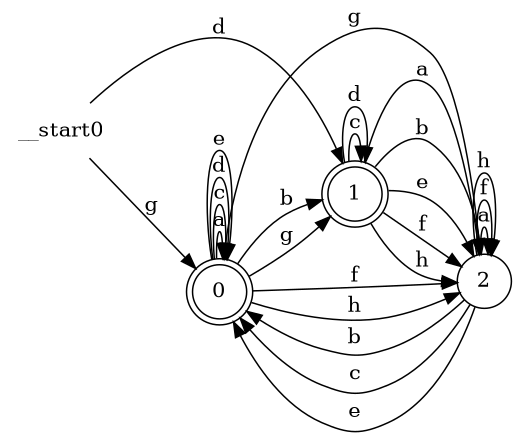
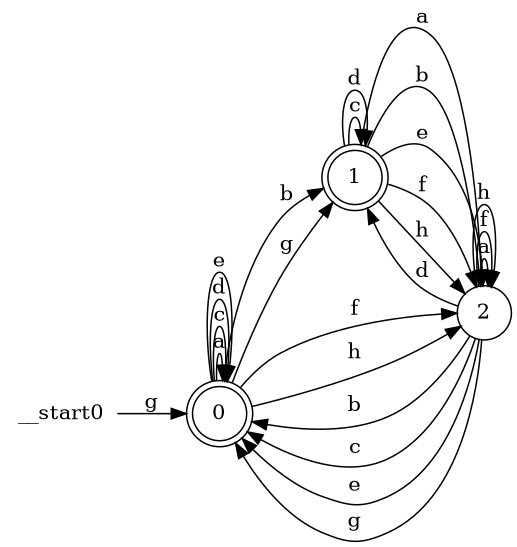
edge "__start0" -> "1": now "2" -> "1"
